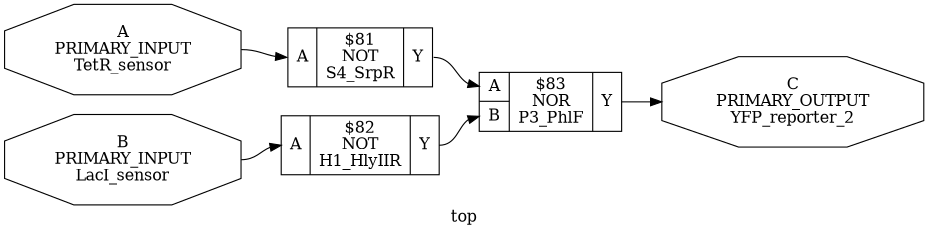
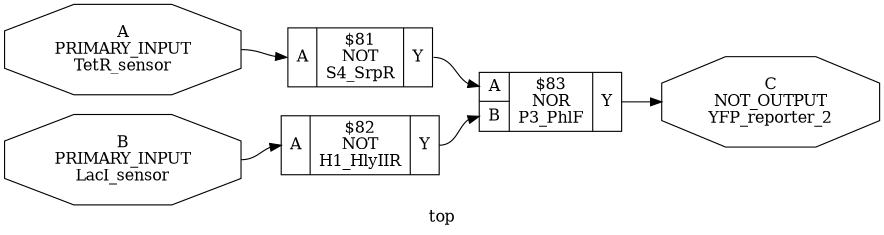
node "C PRIMARY_OUTPUT YFP_reporter_2": label "C PRIMARY_OUTPUT YFP_reporter_2" -> "C NOT_OUTPUT YFP_reporter_2"
